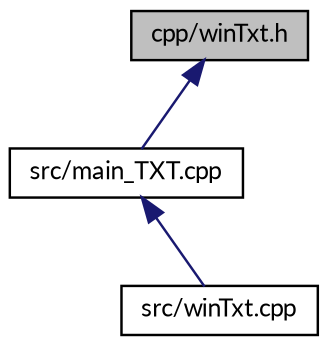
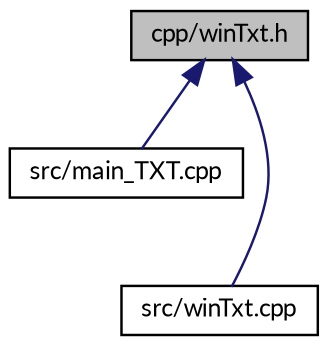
edge "src/winTxt.cpp" -> "src/main_TXT.cpp": now "src/winTxt.cpp" -> "cpp/winTxt.h"
